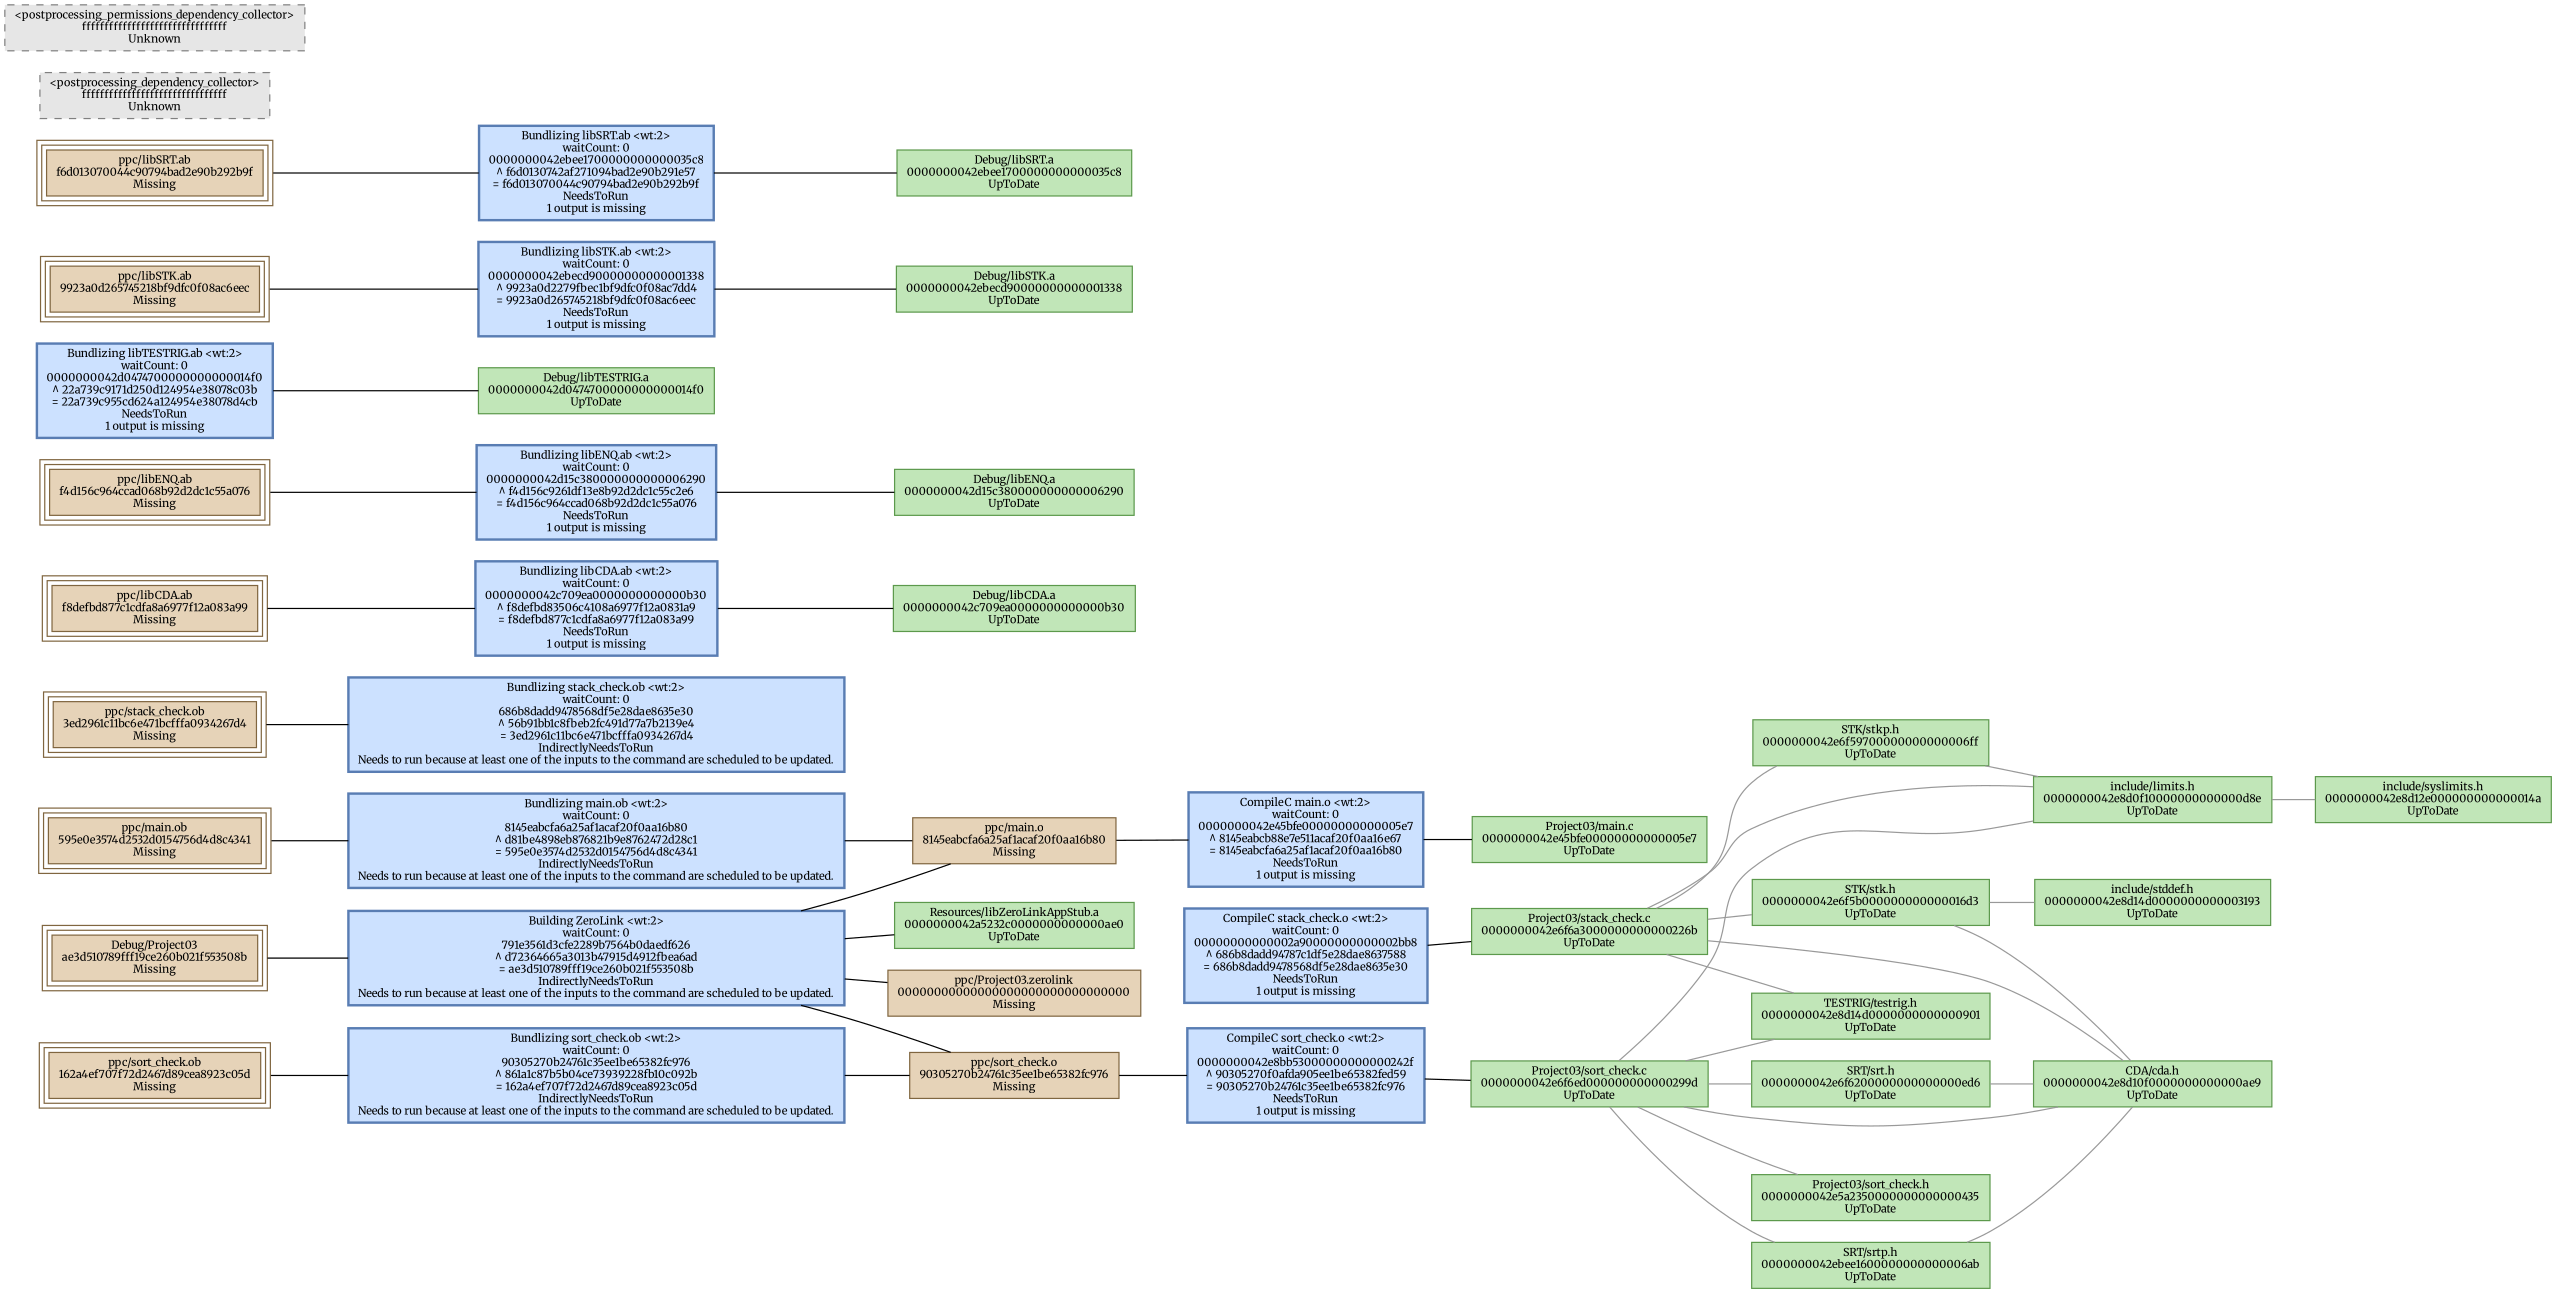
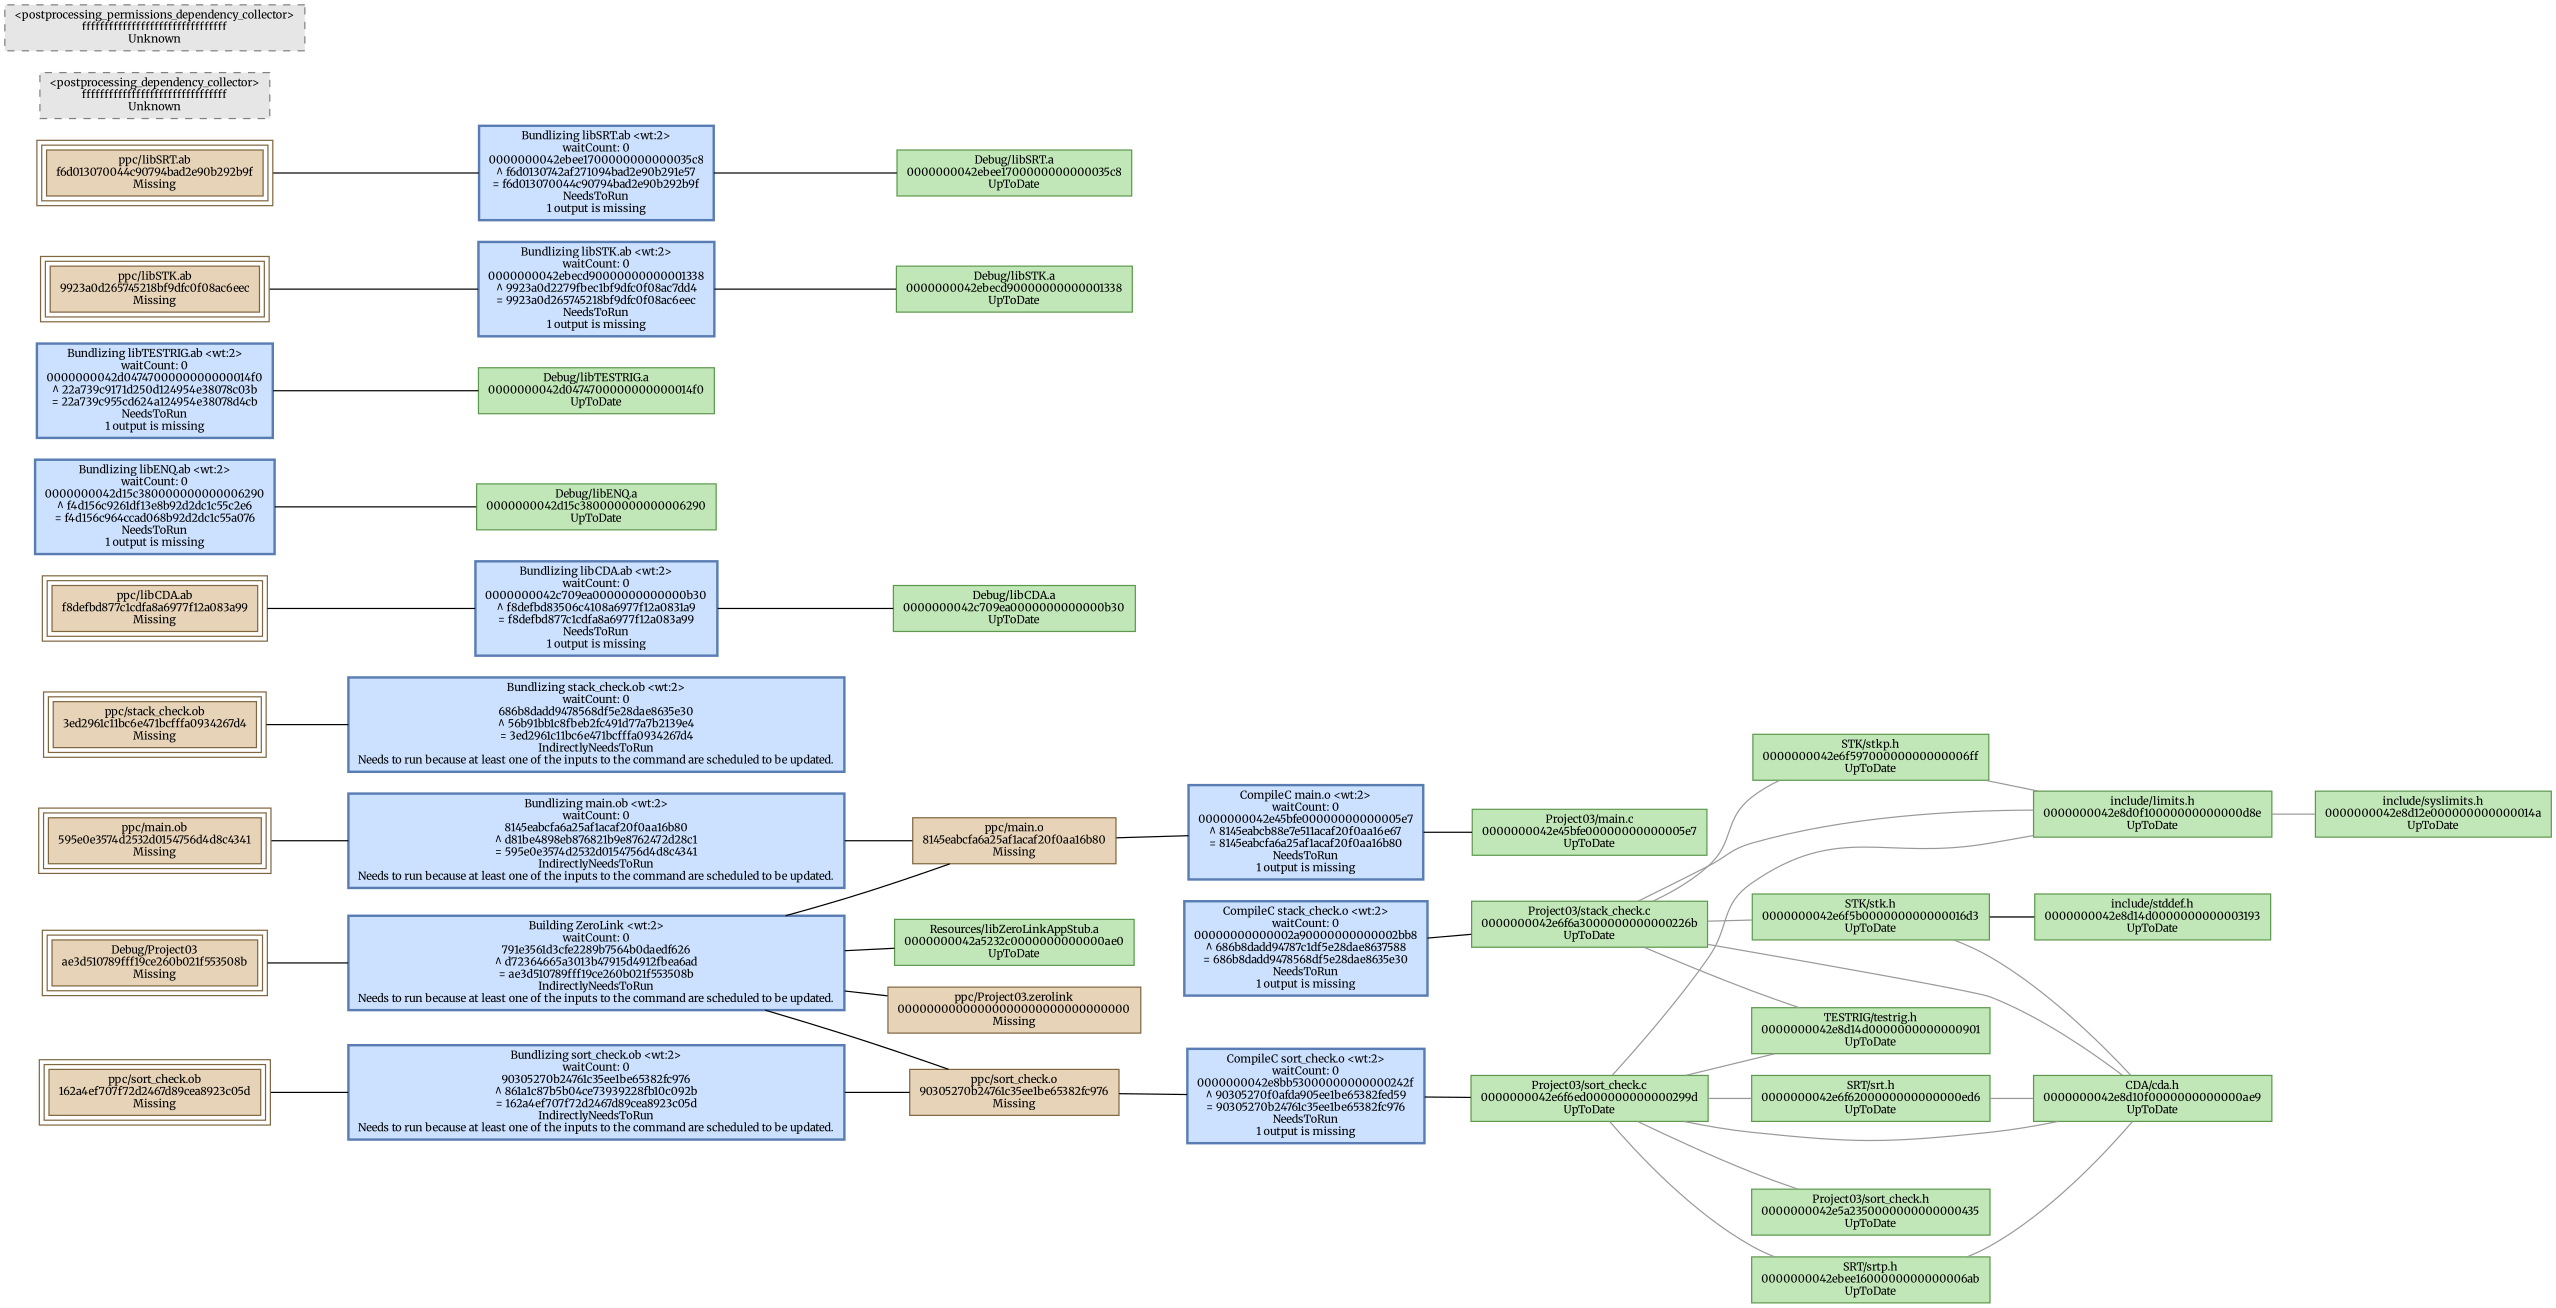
node "ppc/libENQ.ab f4d156c964ccad068b92d2dc1c55a076 Missing": removed
edge "STK/stk.h 0000000042e6f5b000000000000016d3 UpToDate" -- "include/stddef.h 0000000042e8d14d0000000000003193 UpToDate": color gray60 -> black
